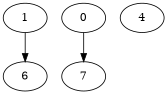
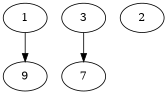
node "0": label "0" -> "3"
node "4": label "4" -> "2"
node "6": label "6" -> "9"
